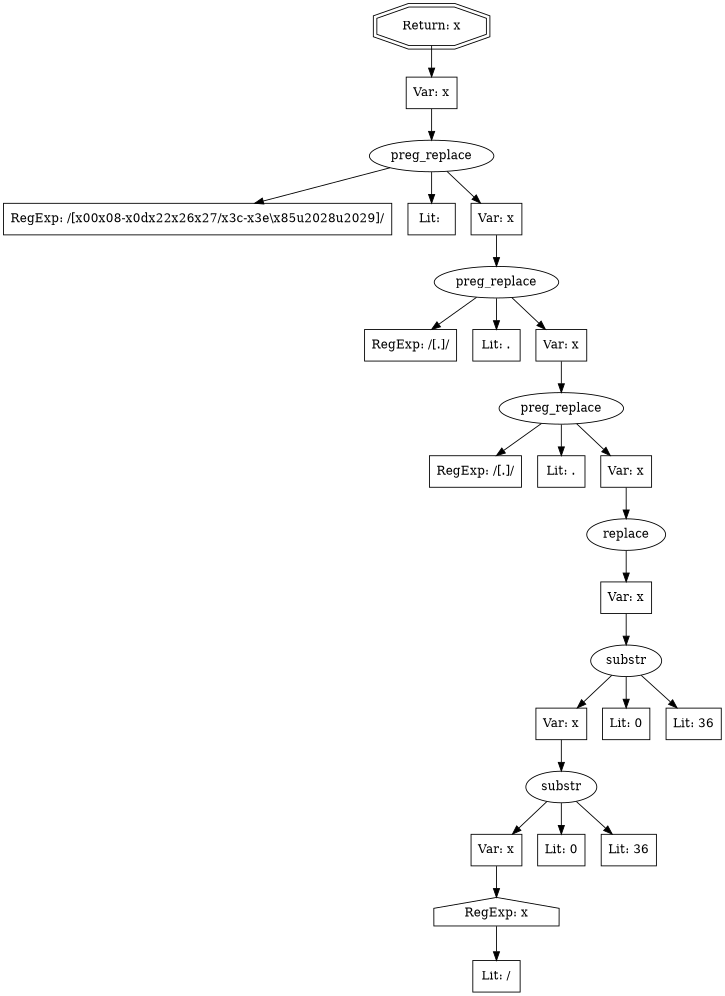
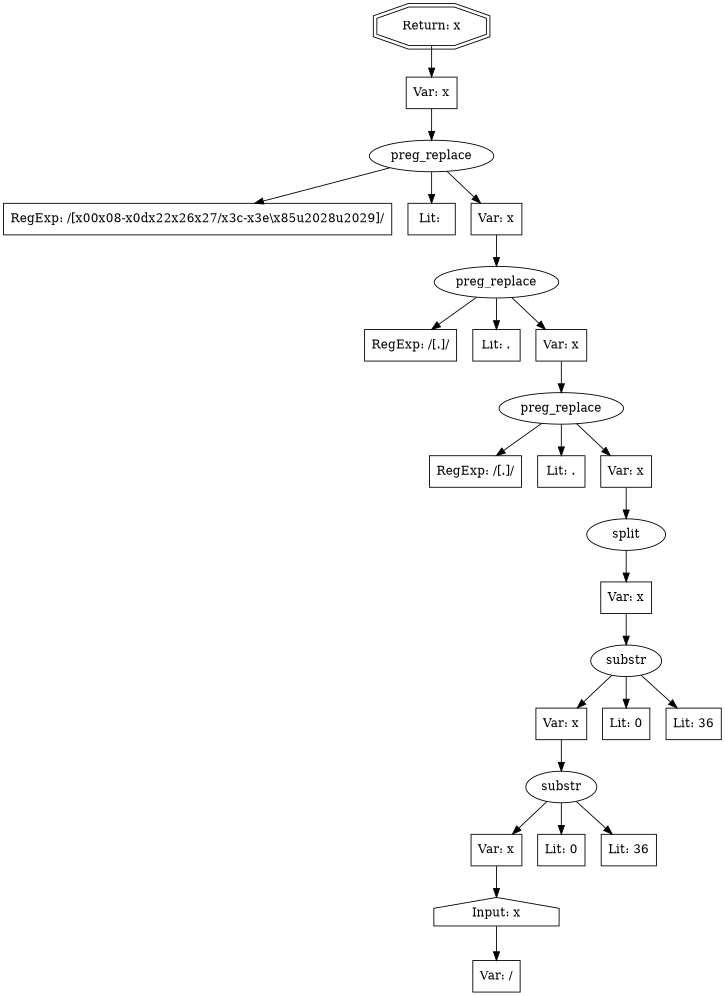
node "replace": label "replace" -> "split"
node "RegExp: x": label "RegExp: x" -> "Input: x"
node "Lit: /": label "Lit: /" -> "Var: /"
